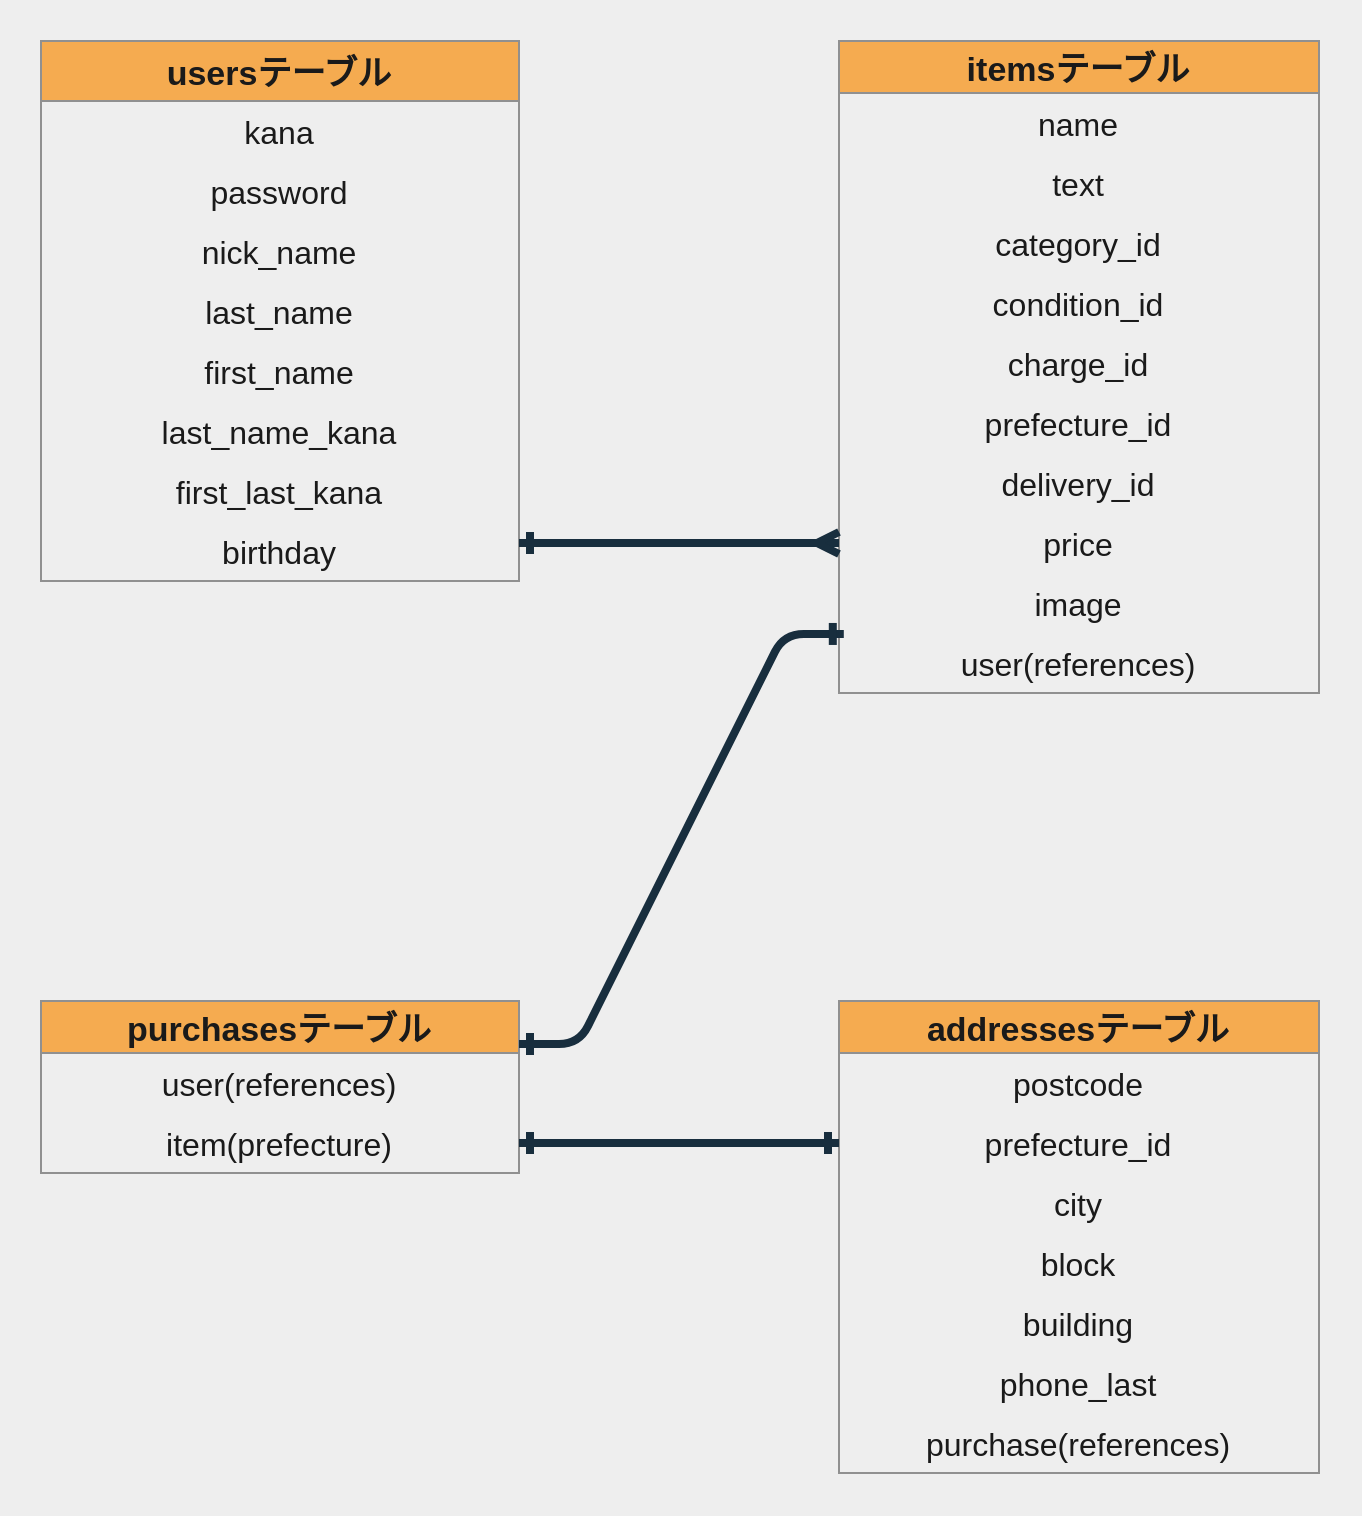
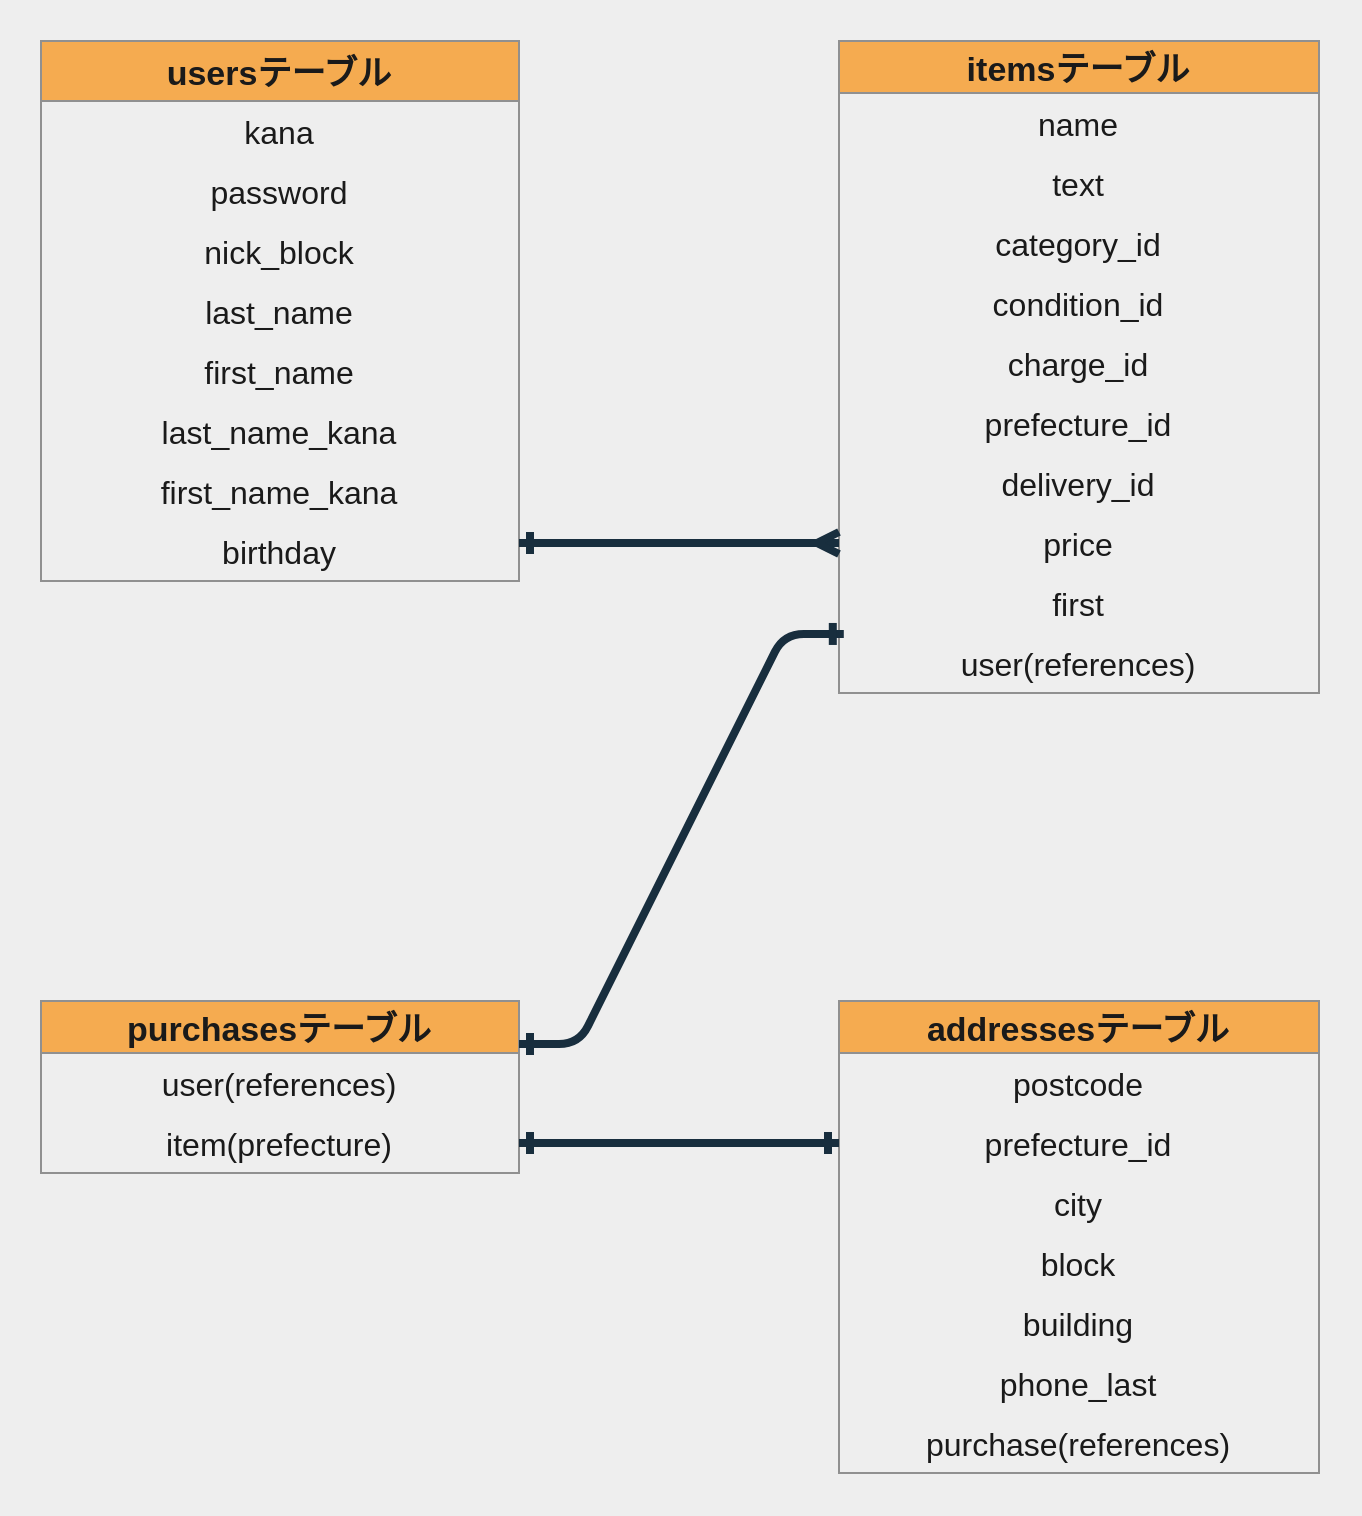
node "nick_name": label "nick_name" -> "nick_block"
node "first_last_kana": label "first_last_kana" -> "first_name_kana"
node "image": label "image" -> "first"
